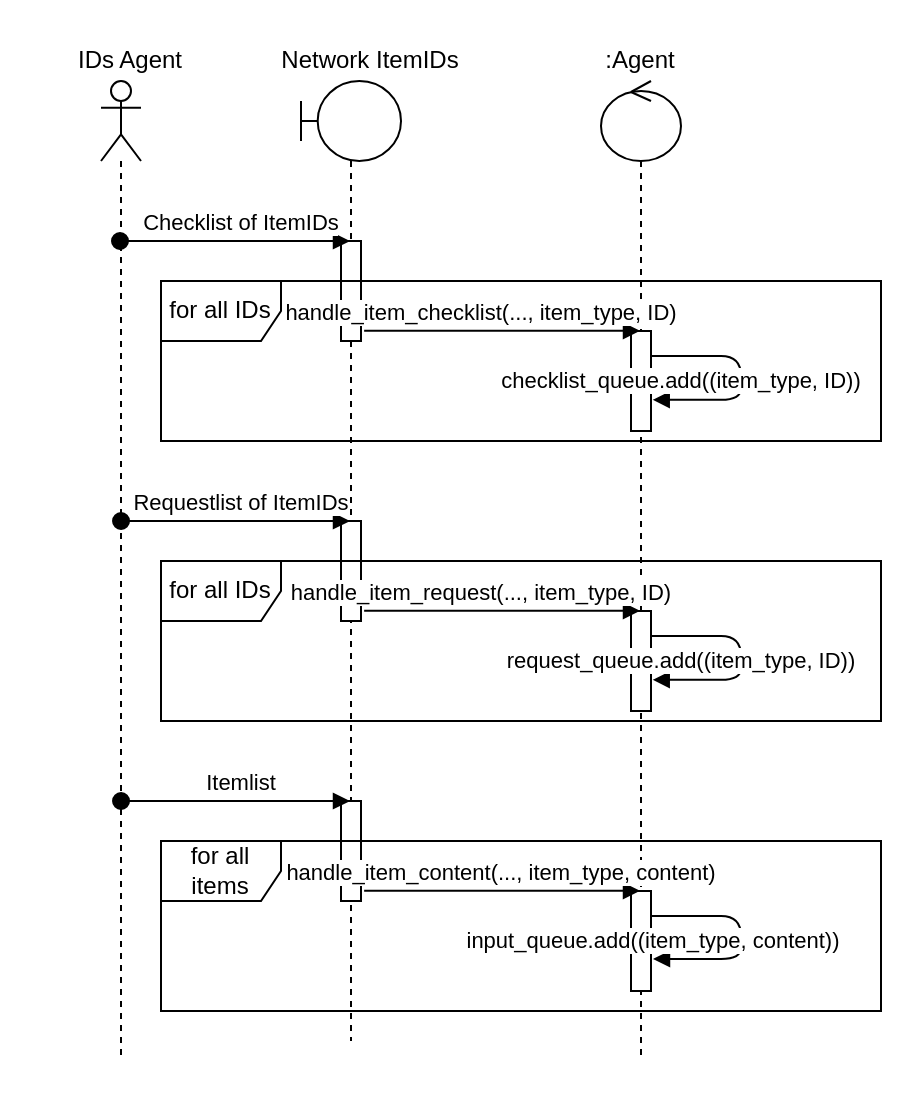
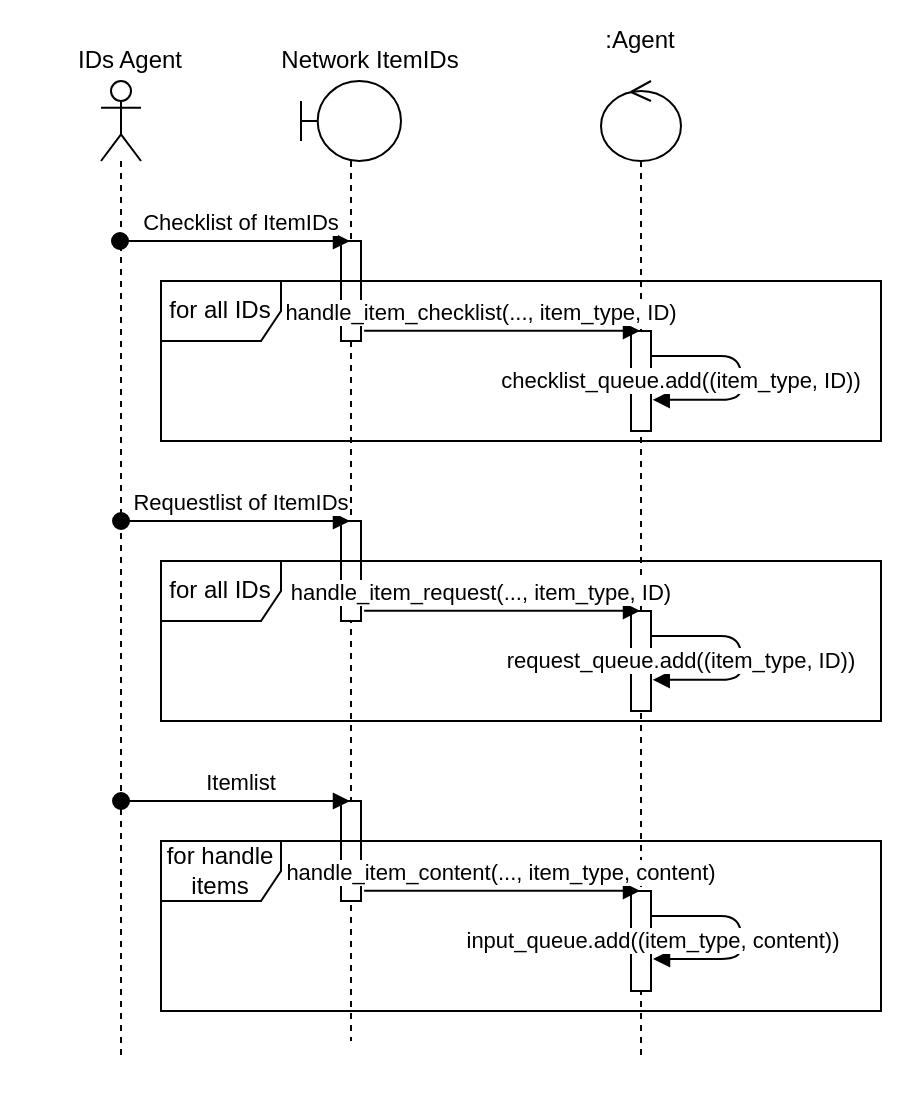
node ":Agent": moved (641, 61) -> (641, 41)
node "for all items": label "for all items" -> "for handle items"
